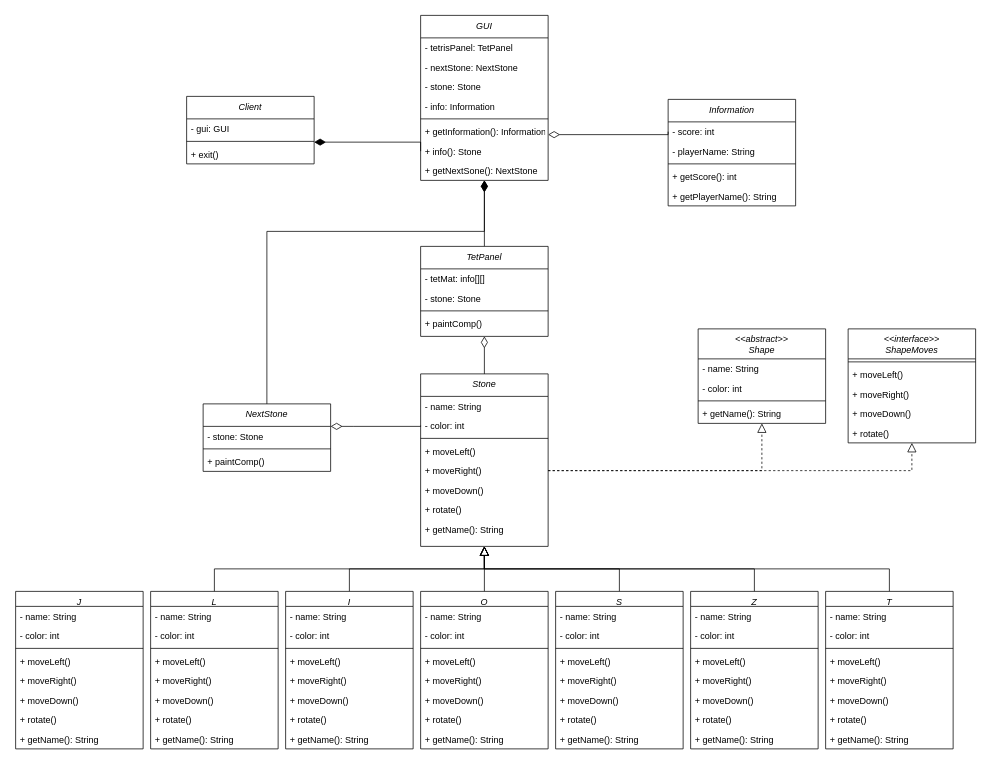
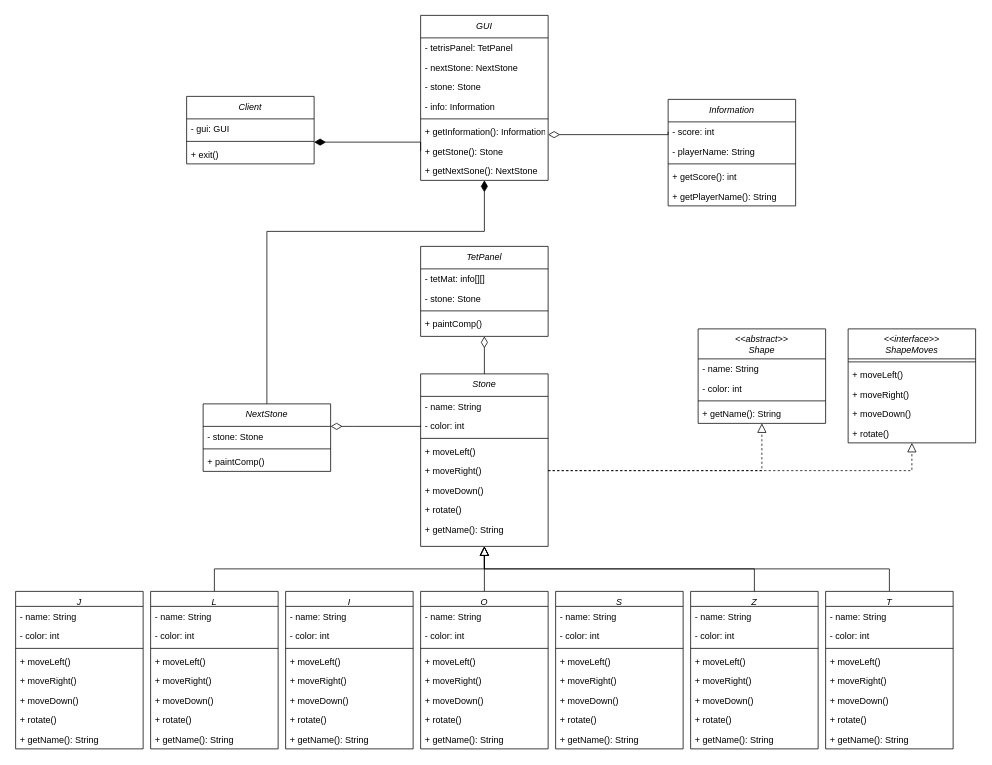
node "+ info(): Stone": label "+ info(): Stone" -> "+ getStone(): Stone"
edge "TetPanel" -> "GUI": removed
edge "I" -> "Stone": removed
edge "S" -> "Stone": removed
